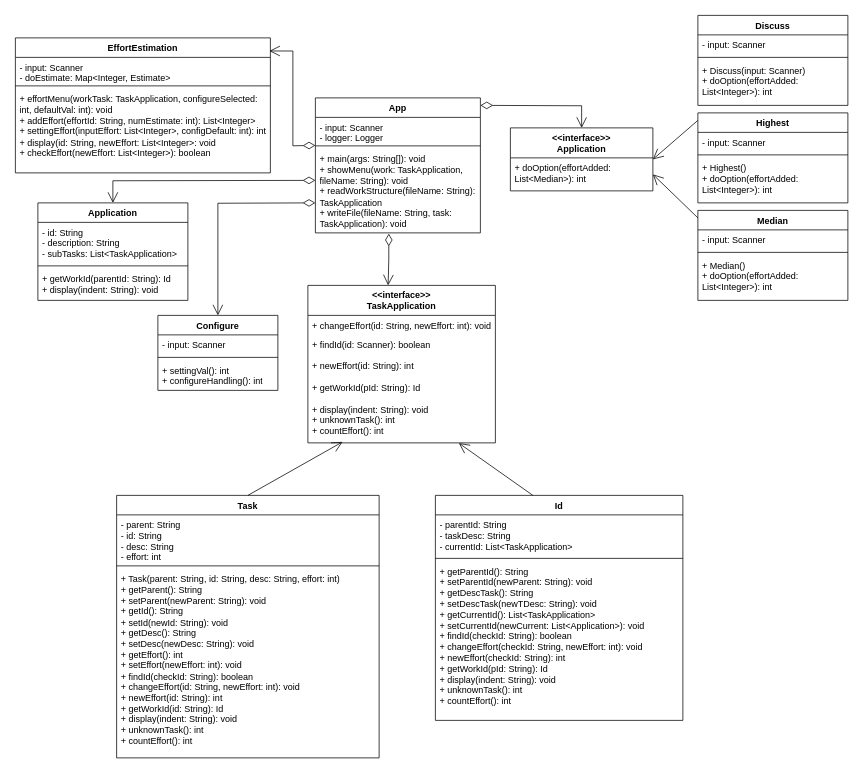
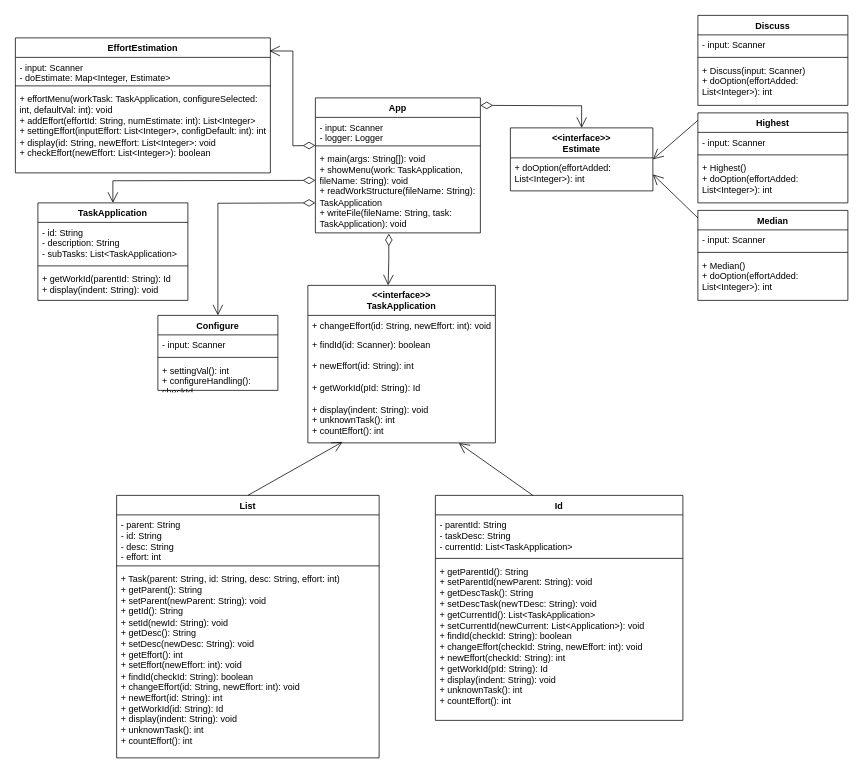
node "<<interface>> Application": label "<<interface>> Application" -> "<<interface>> Estimate"
node "+ doOption(effortAdded: List<Median>): int": label "+ doOption(effortAdded: List<Median>): int" -> "+ doOption(effortAdded: List<Integer>): int"
node "Application": label "Application" -> "TaskApplication"
node "+ settingVal(): int + configureHandling(): int": label "+ settingVal(): int + configureHandling(): int" -> "+ settingVal(): int + configureHandling(): checkId"
node "Task": label "Task" -> "List"
